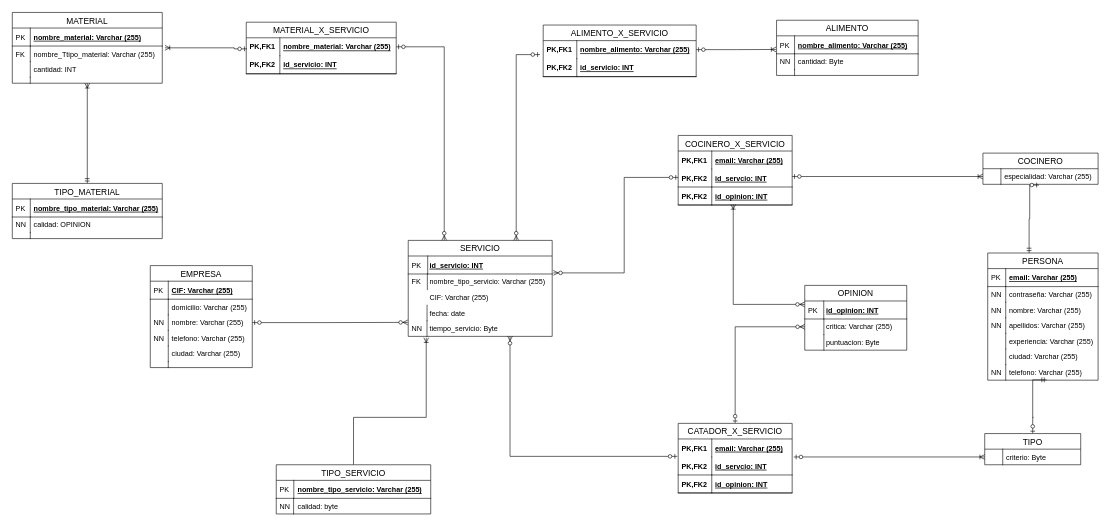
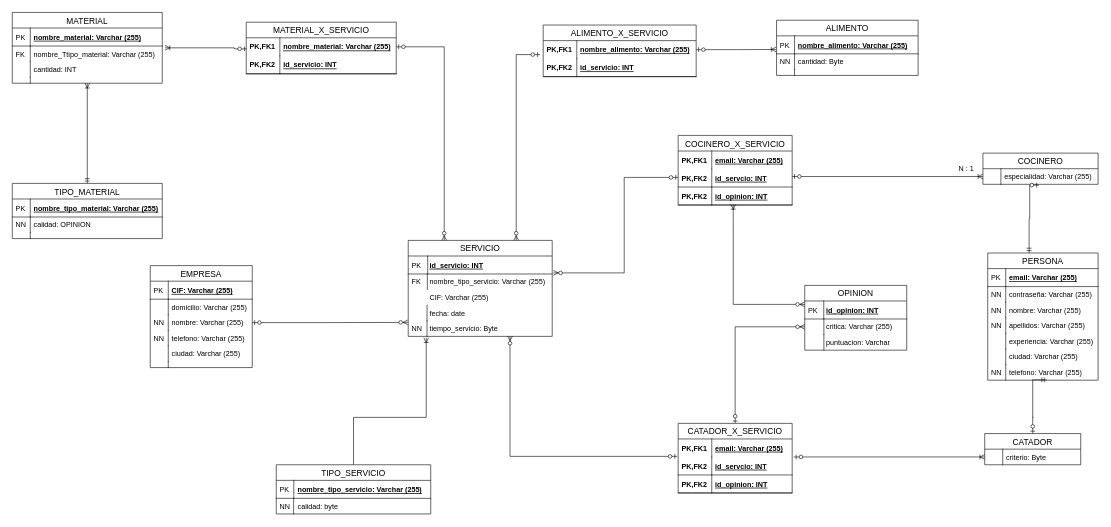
node "N : 1": added
node "puntuacion: Byte": label "puntuacion: Byte" -> "puntuacion: Varchar"
node "TIPO": label "TIPO" -> "CATADOR"
